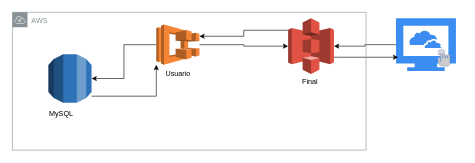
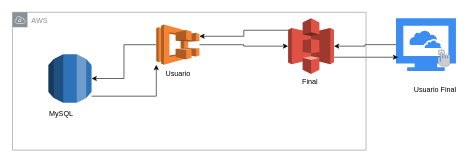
node "Usuario Final": added
